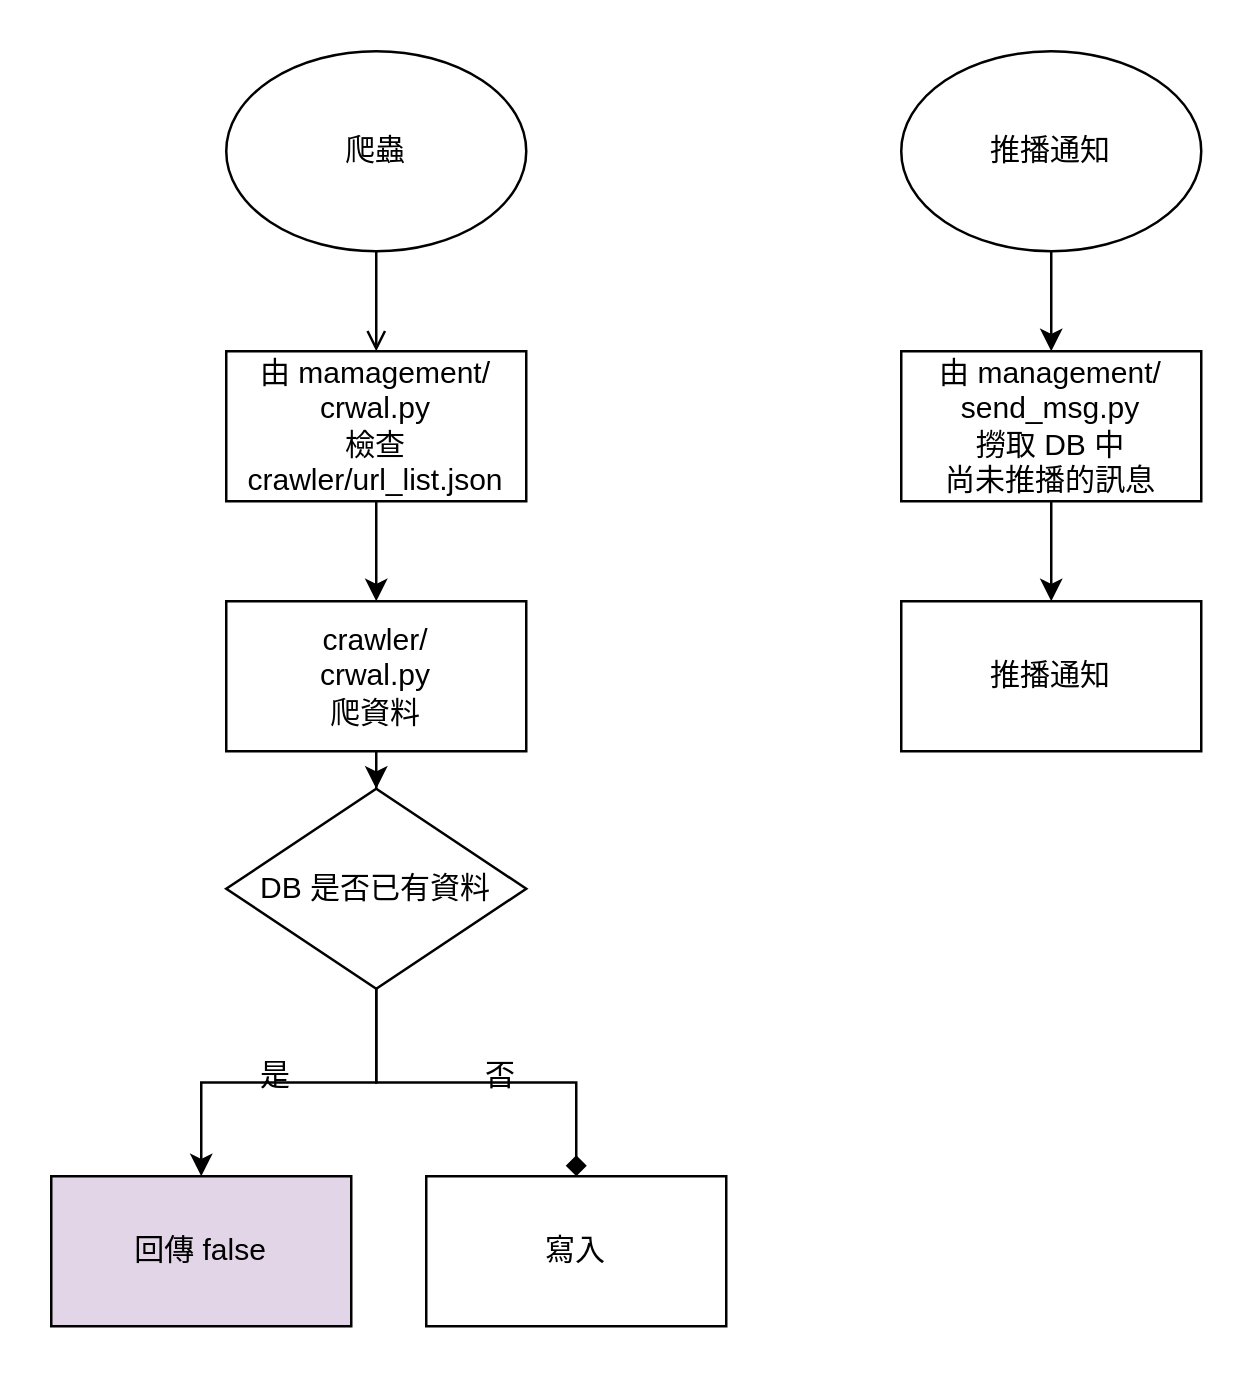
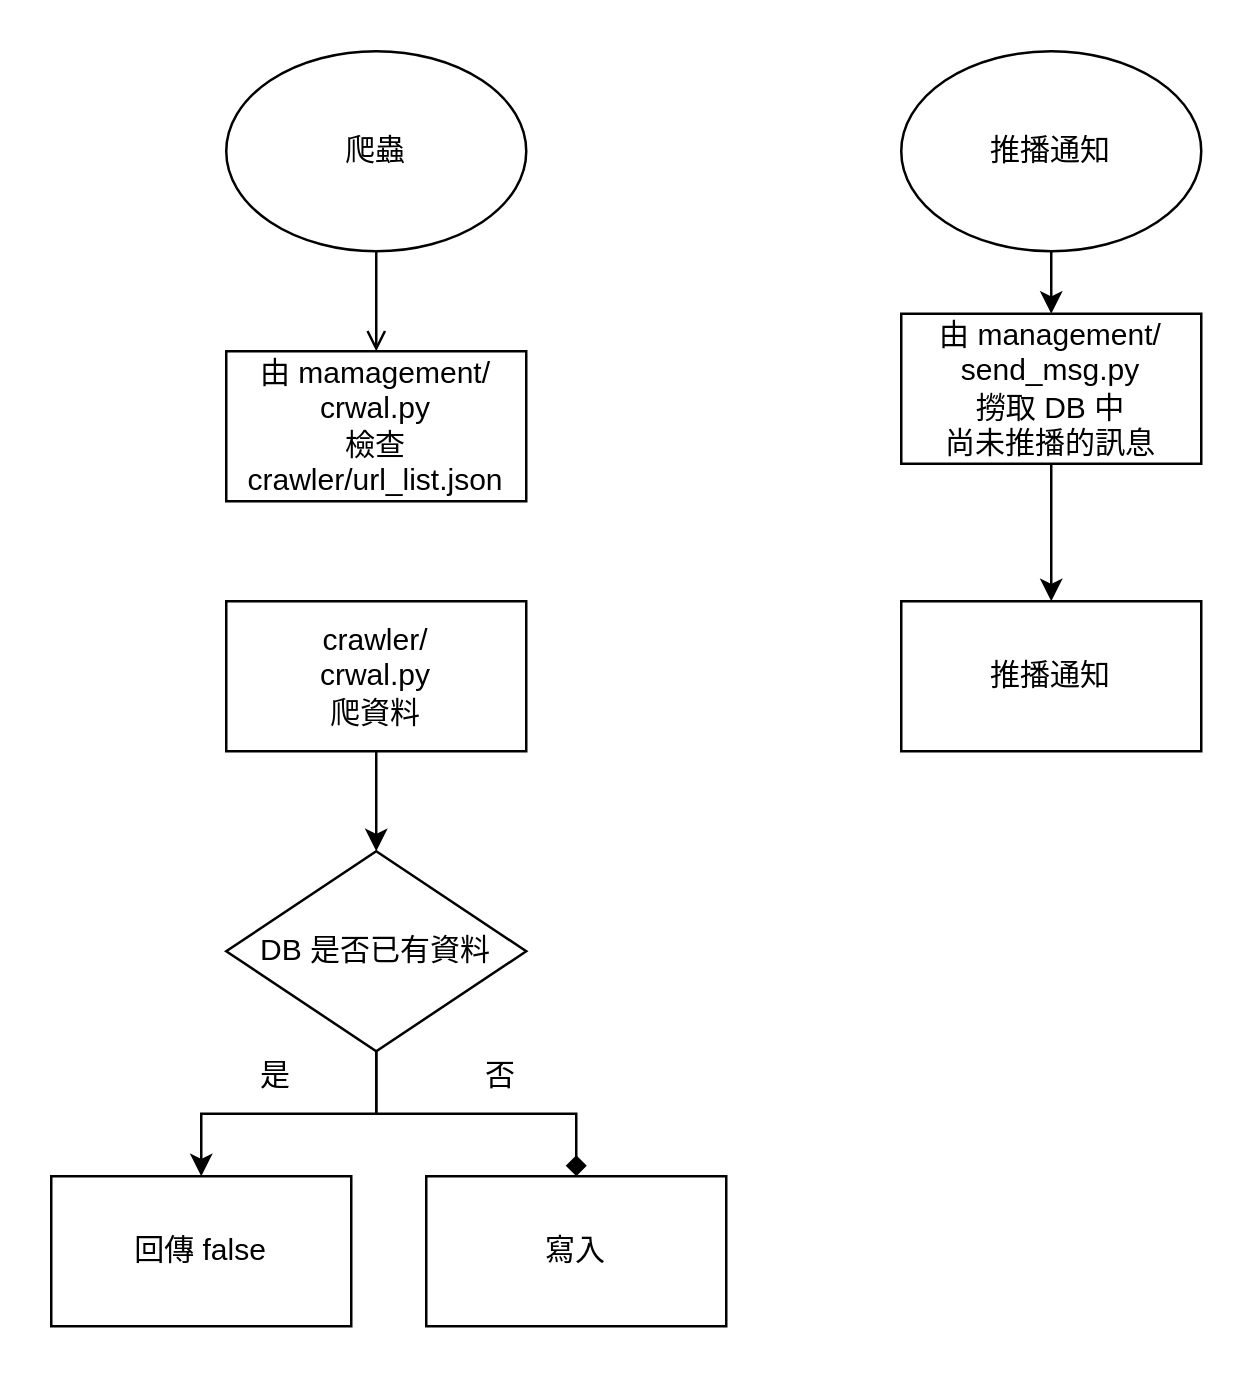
node "由 management/ send_msg.py 撈取 DB 中 尚未推播的訊息": moved (1051, 426) -> (1051, 389)
edge "由 mamagement/ crwal.py 檢查 crawler/url_list.json" -> "crawler/ crwal.py 爬資料": removed
node "DB 是否已有資料": moved (376, 889) -> (376, 951)
node "回傳 false": fillcolor #e1d5e7 -> #ffffff
